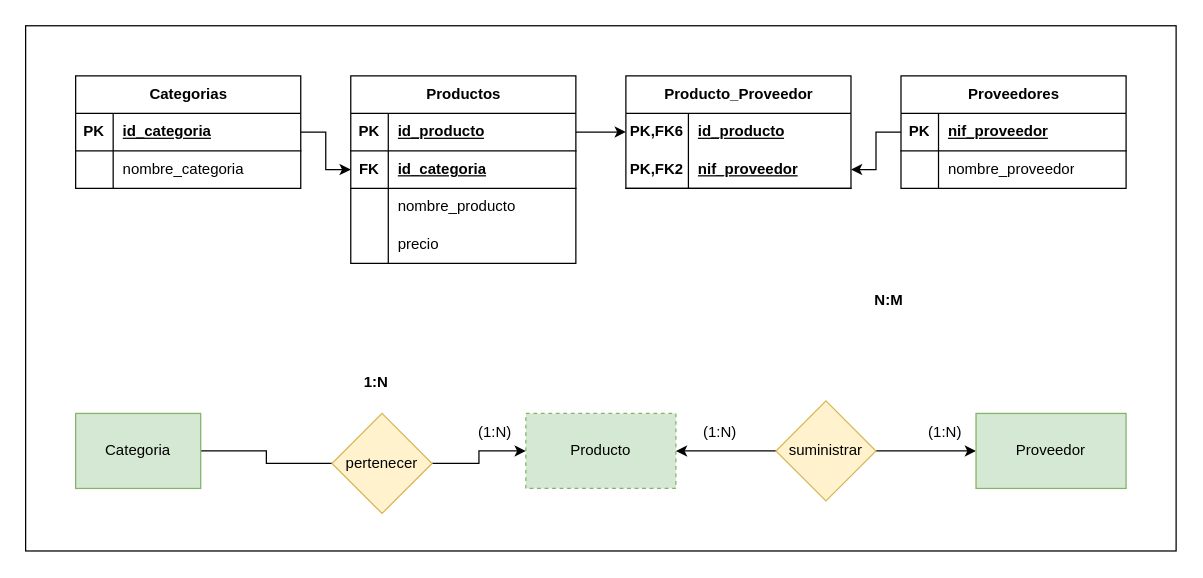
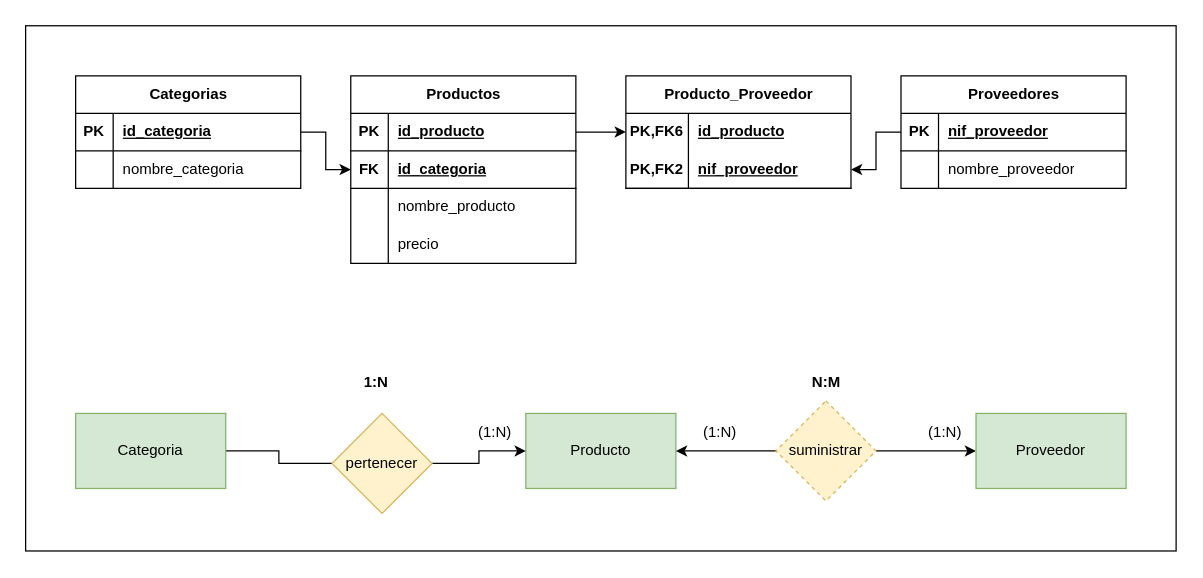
node "N:M": moved (888, 301) -> (826, 382)
node "Categoria": size 125x75 -> 150x75
node "Producto": style dashed -> solid
node "suministrar": style solid -> dashed
